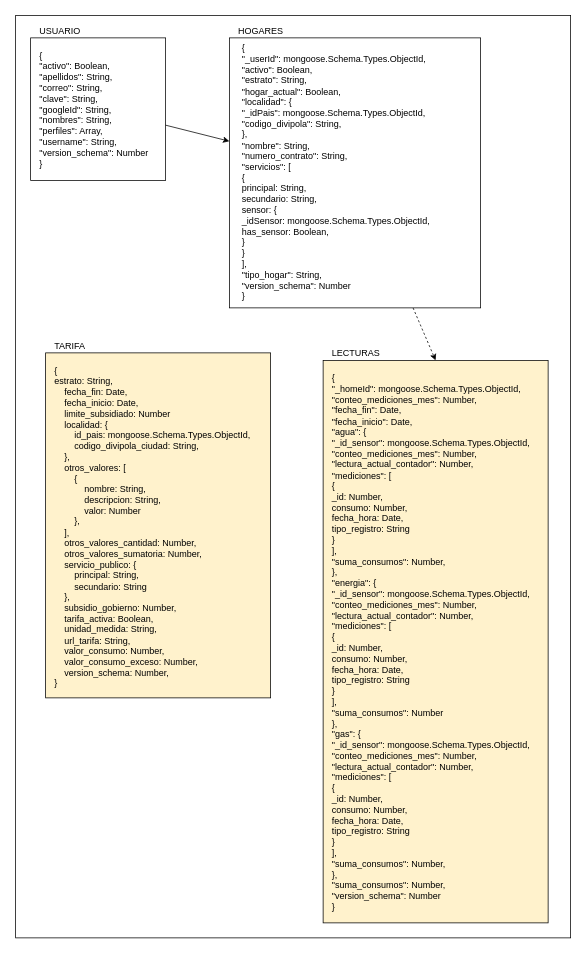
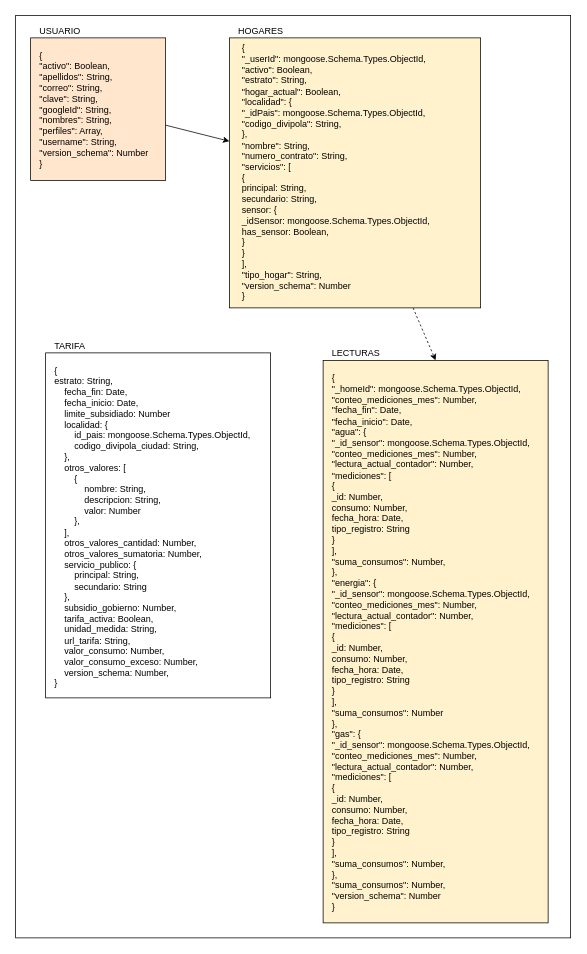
node "USUARIO": fillcolor #ffffff -> #ffe6cc
node "HOGARES": fillcolor #ffffff -> #fff2cc
node "TARIFA": fillcolor #fff2cc -> #ffffff
